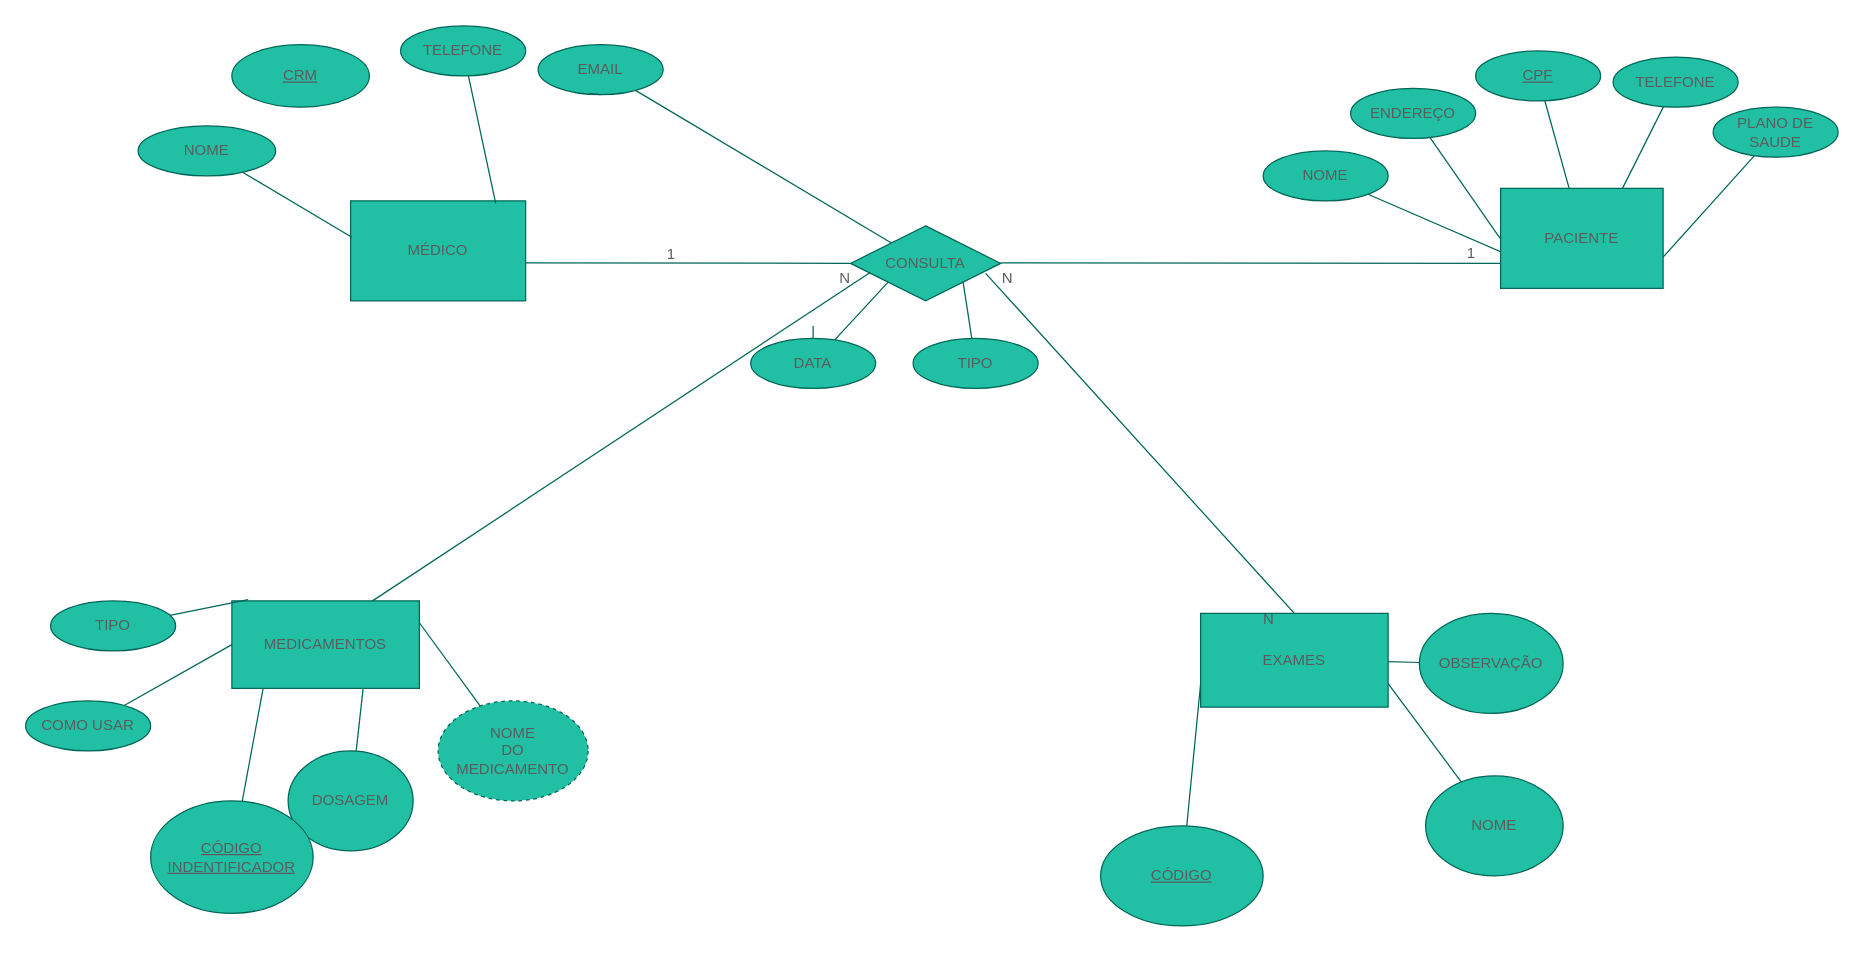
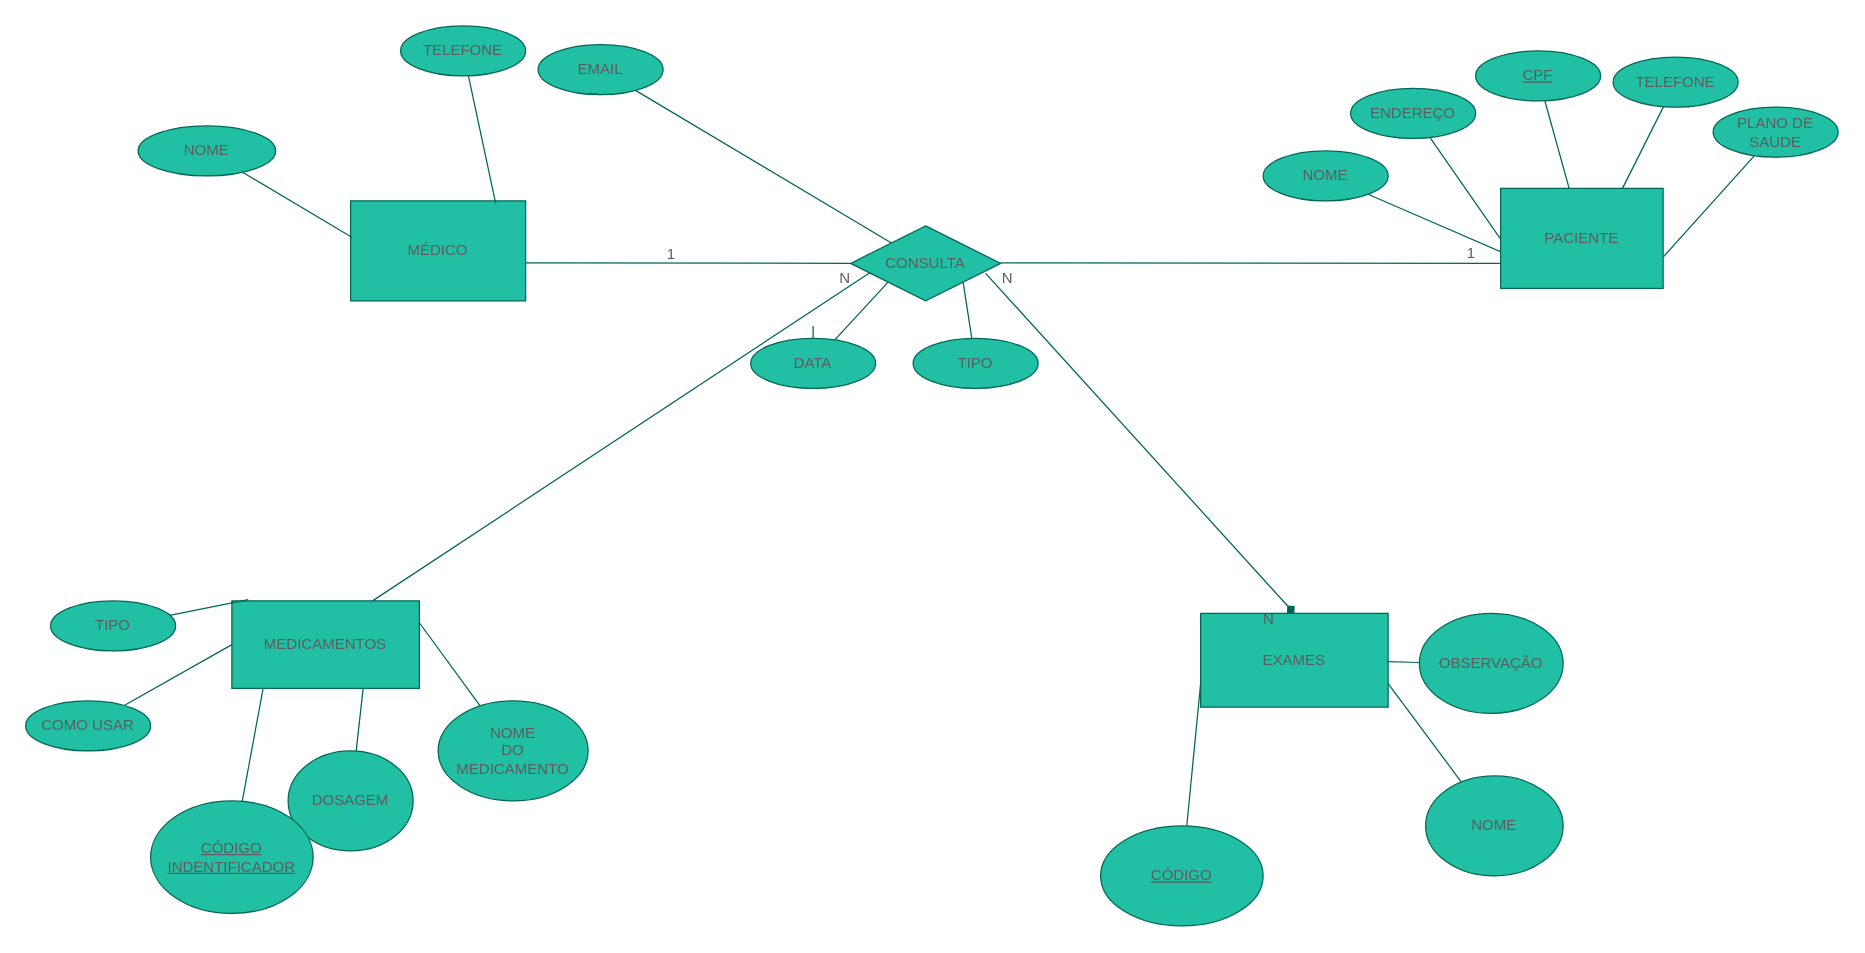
node "CRM": removed
edge "CONSULTA" -- "EXAMES": arrowhead none -> diamond
node "NOME DO MEDICAMENTO": style dashed -> solid
